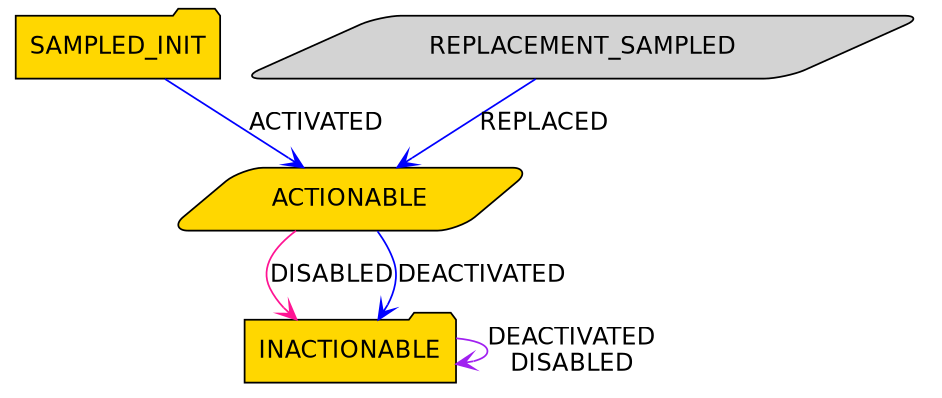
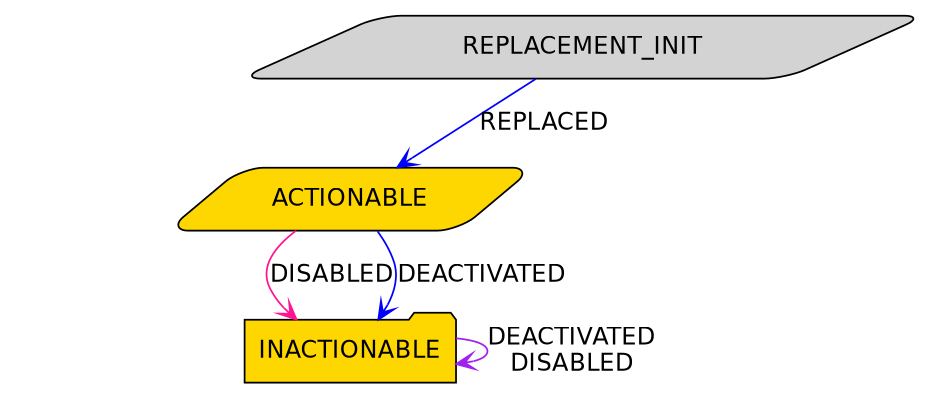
node "SAMPLED_INIT": removed
node "REPLACEMENT_SAMPLED": label "REPLACEMENT_SAMPLED" -> "REPLACEMENT_INIT"
